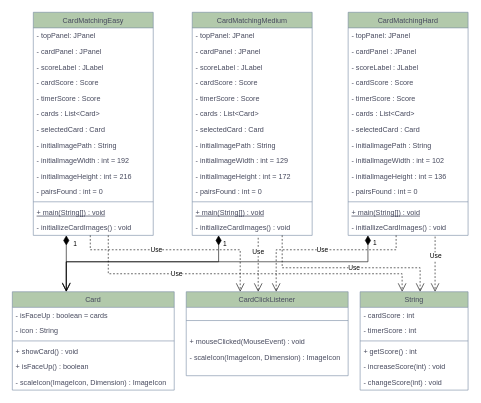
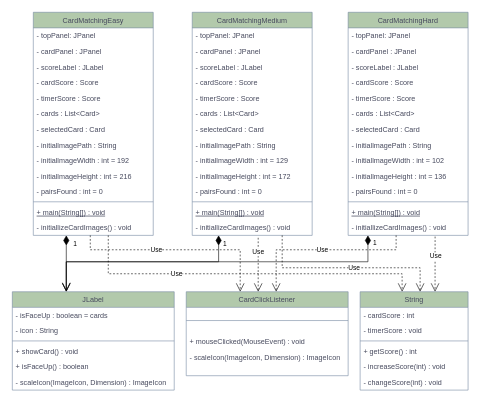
node "Card": label "Card" -> "JLabel"
node "- timerScore : int": label "- timerScore : int" -> "- timerScore : void"
